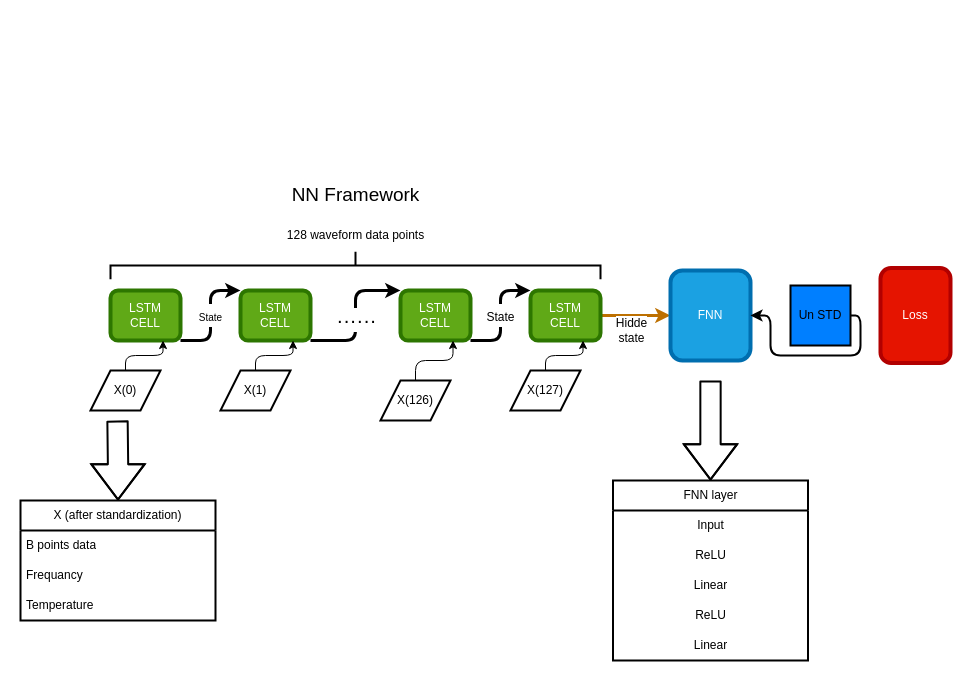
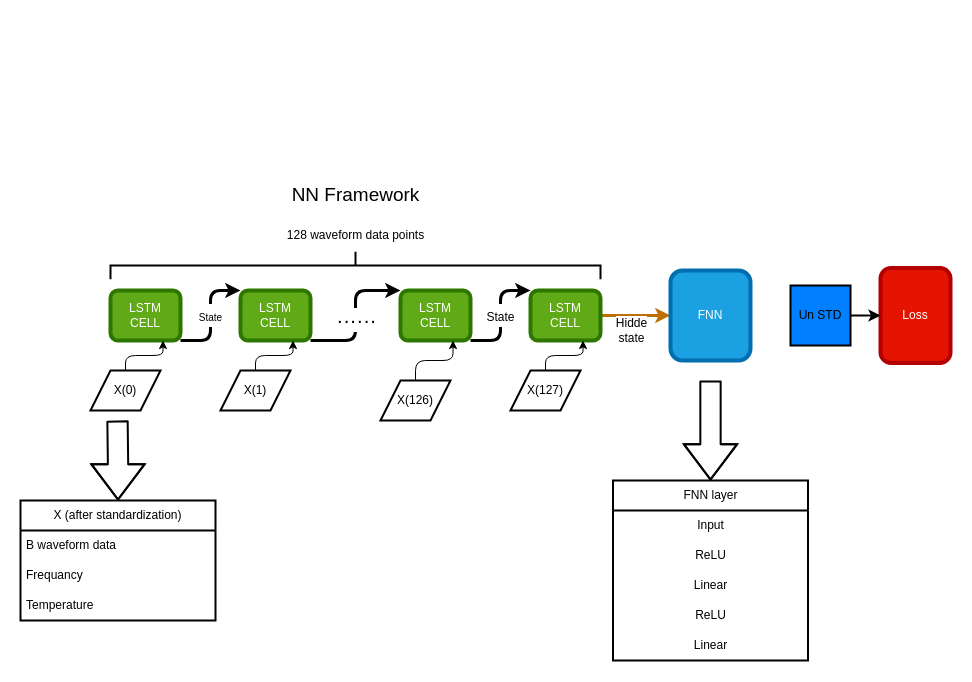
edge "Un STD" -> "FNN": now "Un STD" -> "Loss"
node "B points data": label "B points data" -> "B waveform data"
